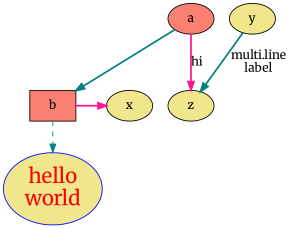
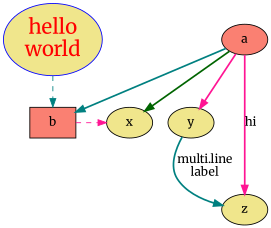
edge "a" -> "y": added
edge "a" -> "x": added
edge "b" -> "x": style bold -> dashed
edge "b" -> "hello world": reversed
